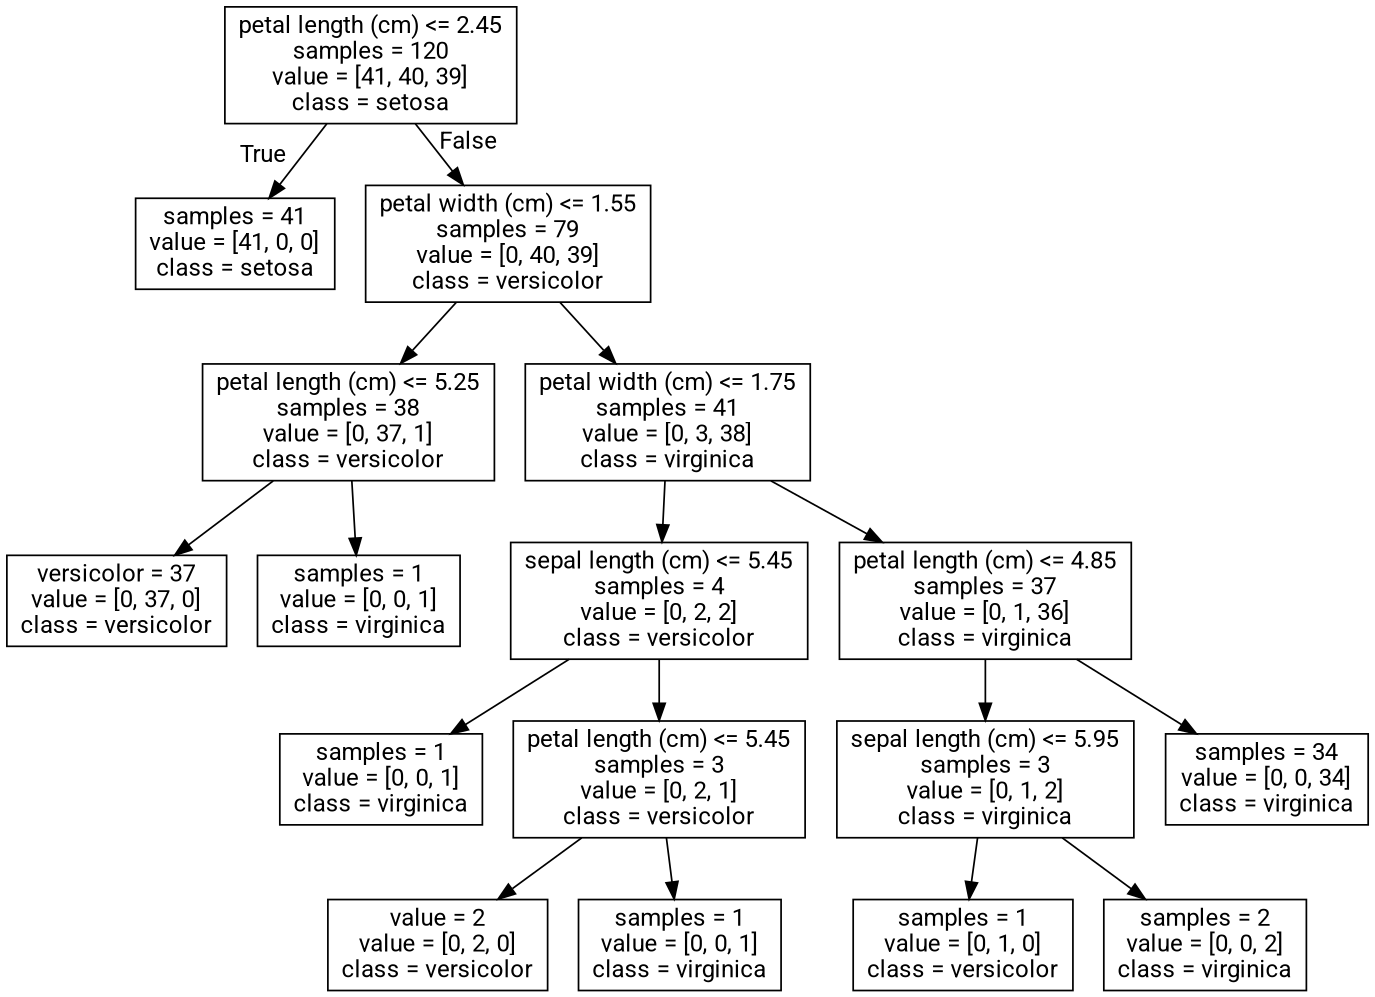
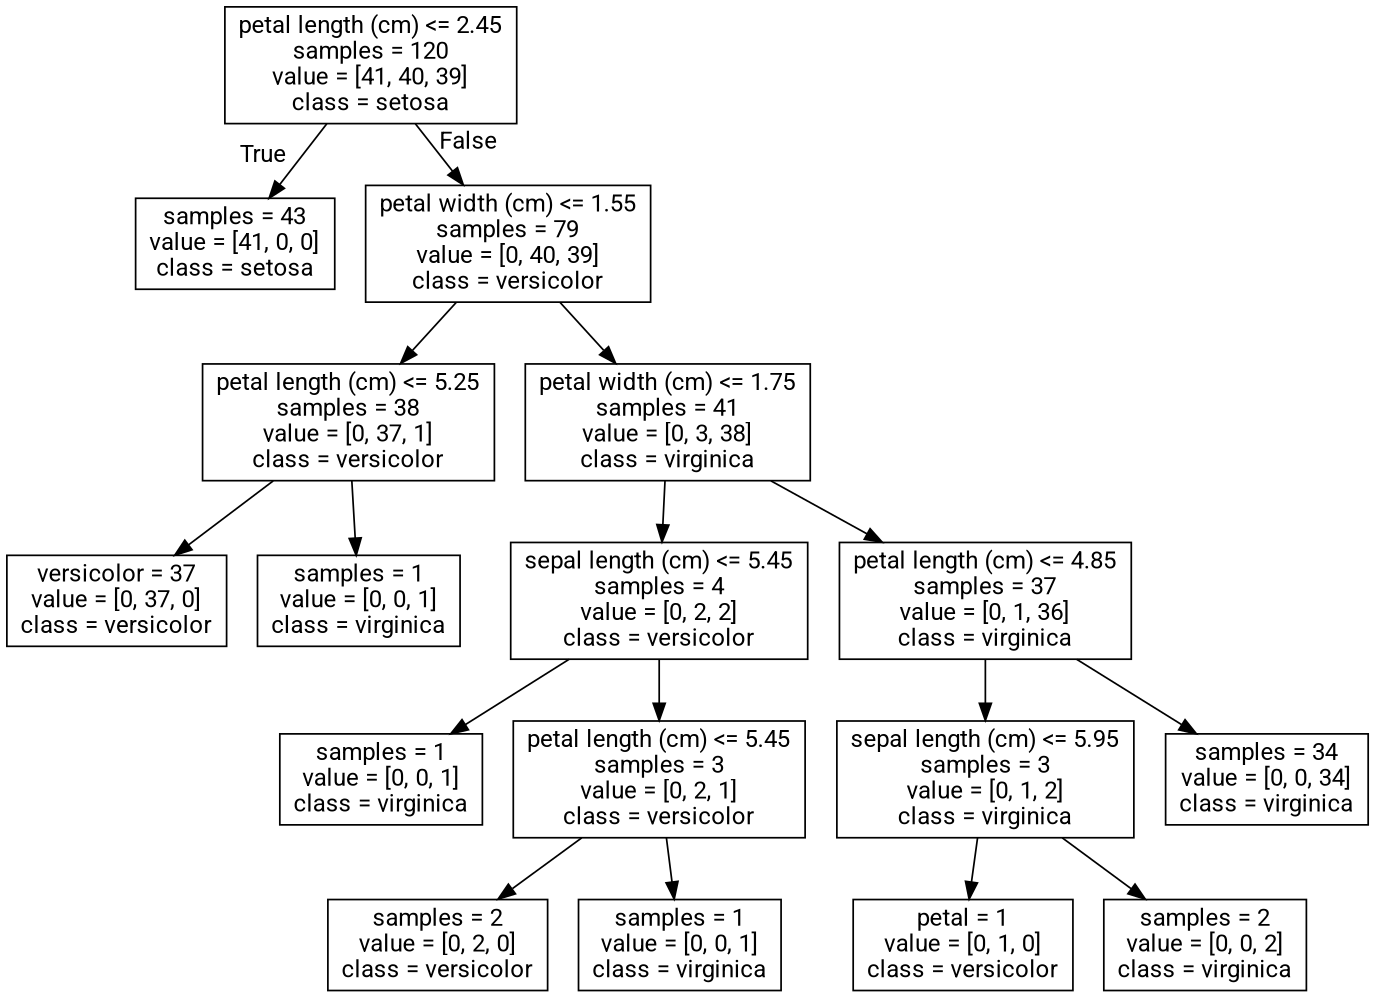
node "samples = 41 value = [41, 0, 0] class = setosa": label "samples = 41 value = [41, 0, 0] class = setosa" -> "samples = 43 value = [41, 0, 0] class = setosa"
node "value = 2 value = [0, 2, 0] class = versicolor": label "value = 2 value = [0, 2, 0] class = versicolor" -> "samples = 2 value = [0, 2, 0] class = versicolor"
node "samples = 1 value = [0, 1, 0] class = versicolor": label "samples = 1 value = [0, 1, 0] class = versicolor" -> "petal = 1 value = [0, 1, 0] class = versicolor"
